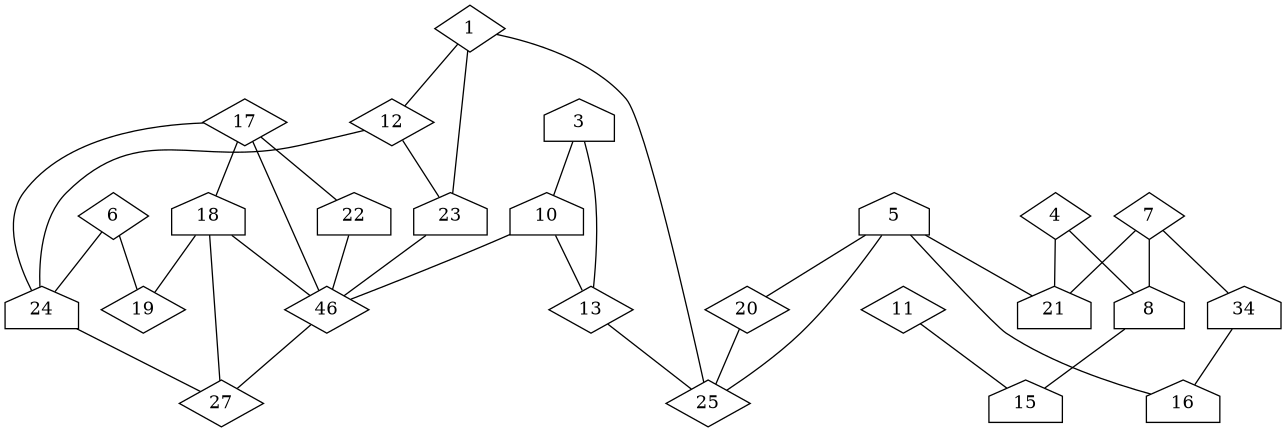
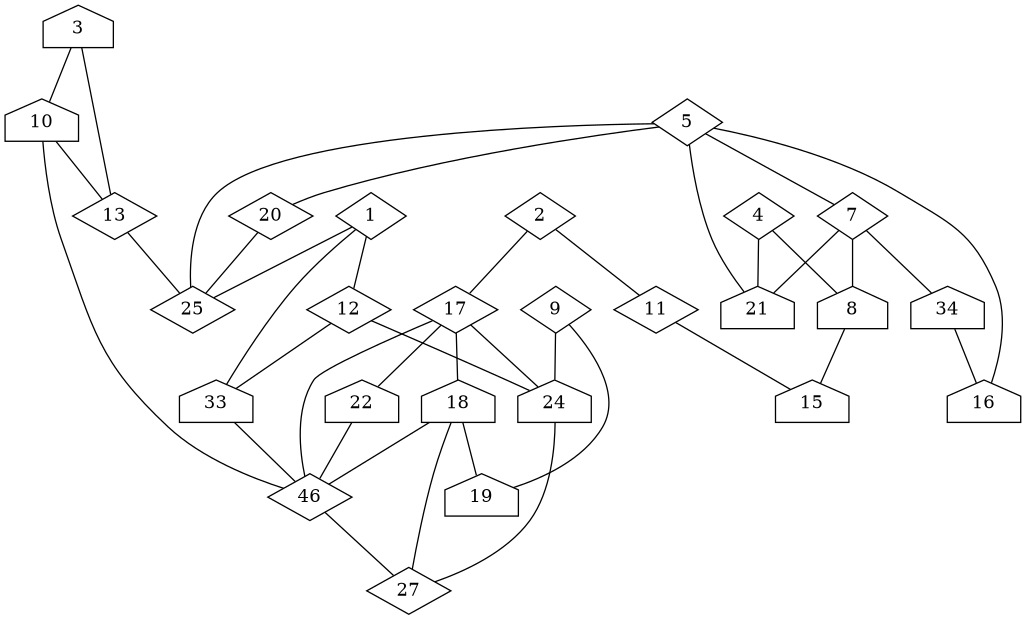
edge "5" -- "7": added
node "6": label "6" -> "9"
node "23": label "23" -> "33"
node "2": added
node "5": shape house -> diamond
node "19": shape diamond -> house
